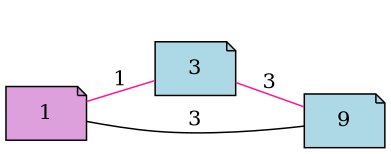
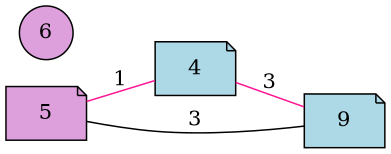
node "6": added
node "3": label "3" -> "4"
node "1": label "1" -> "5"
